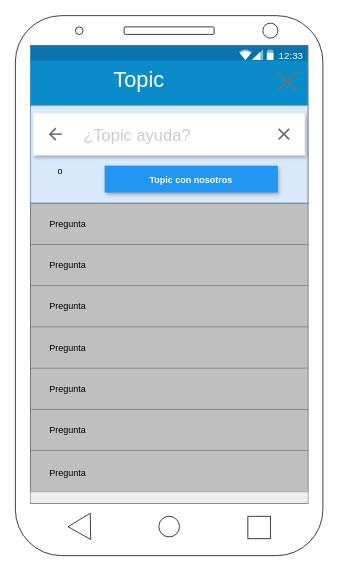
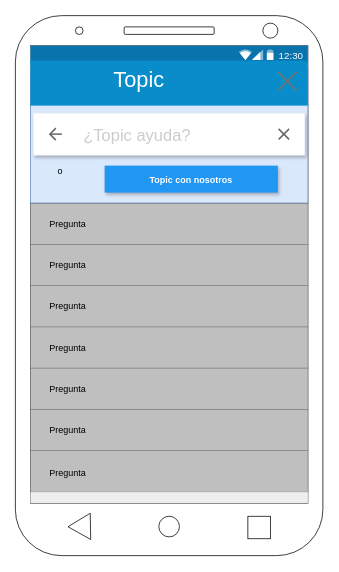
node "12:33": label "12:33" -> "12:30"
